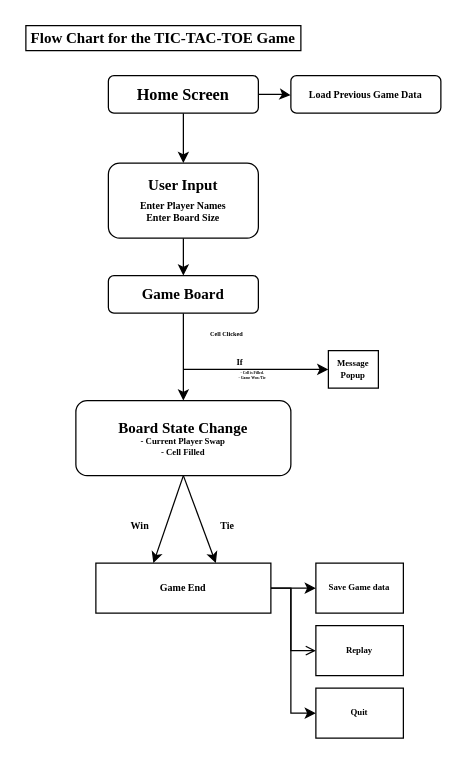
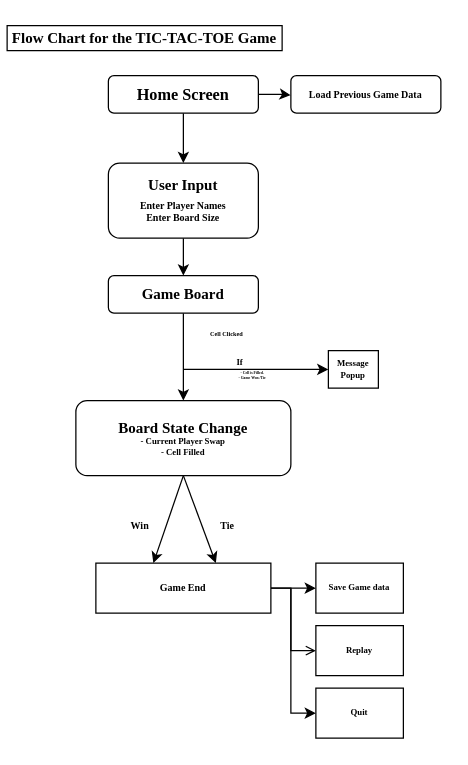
node "Flow Chart for the TIC-TAC-TOE Game": moved (163, 38) -> (144, 38)
